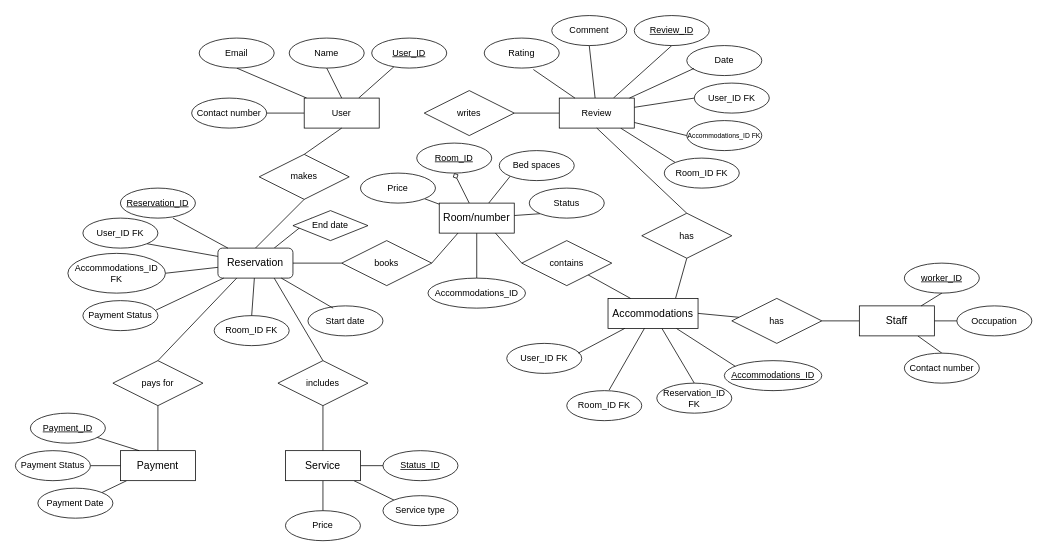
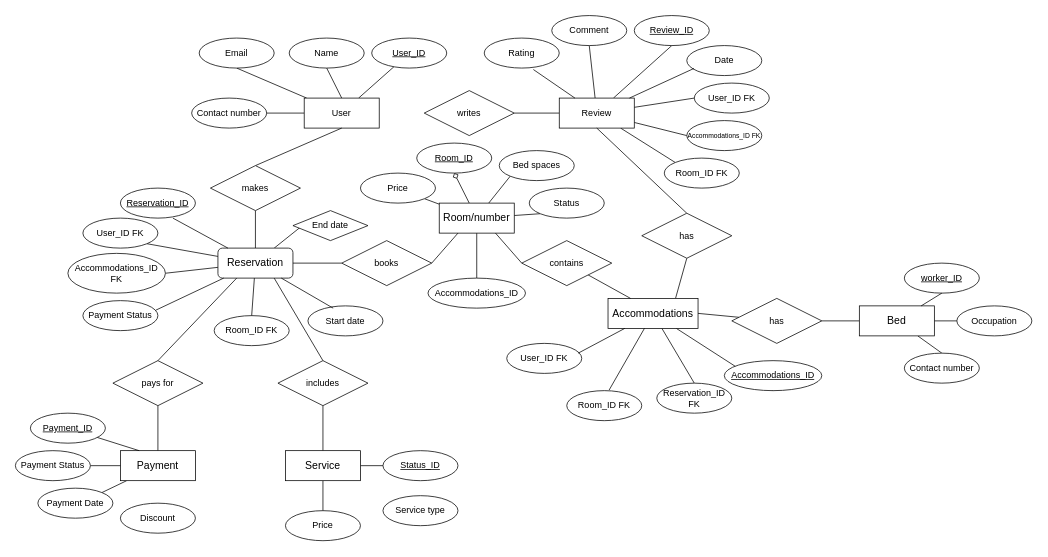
node "makes": moved (304, 177) -> (255, 188)
node "Staff": label "Staff" -> "Bed"
edge "Service" -- "Service type": removed
node "Discount": added
